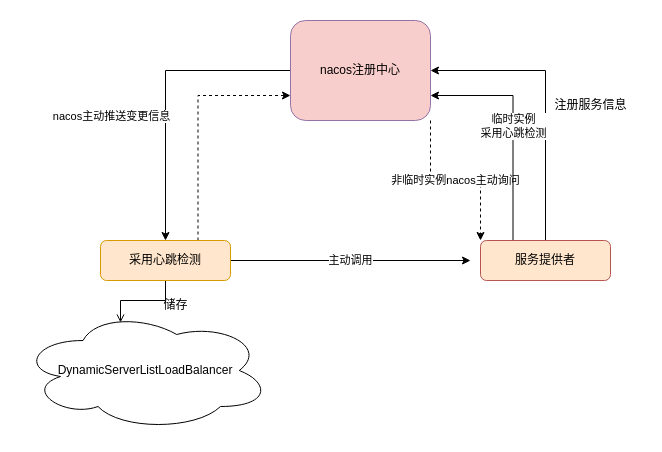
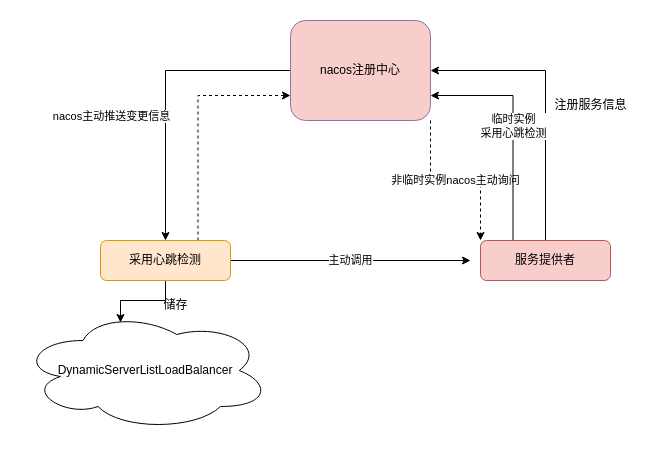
node "服务提供者": fillcolor #ffe6cc -> #f8cecc
edge "采用心跳检测" -> "DynamicServerListLoadBalancer": arrowhead open -> classic
